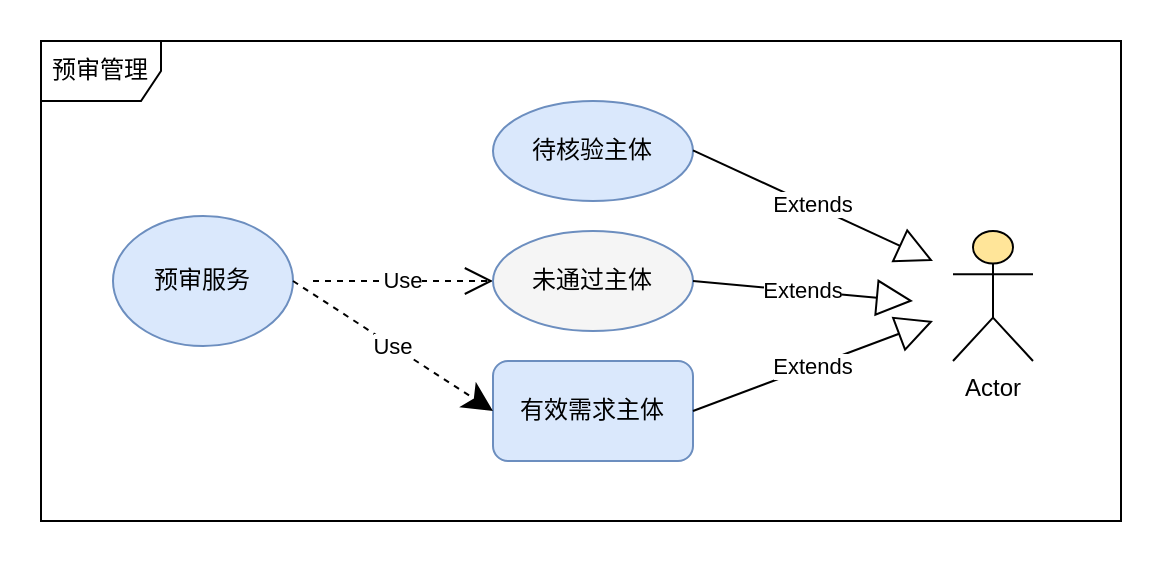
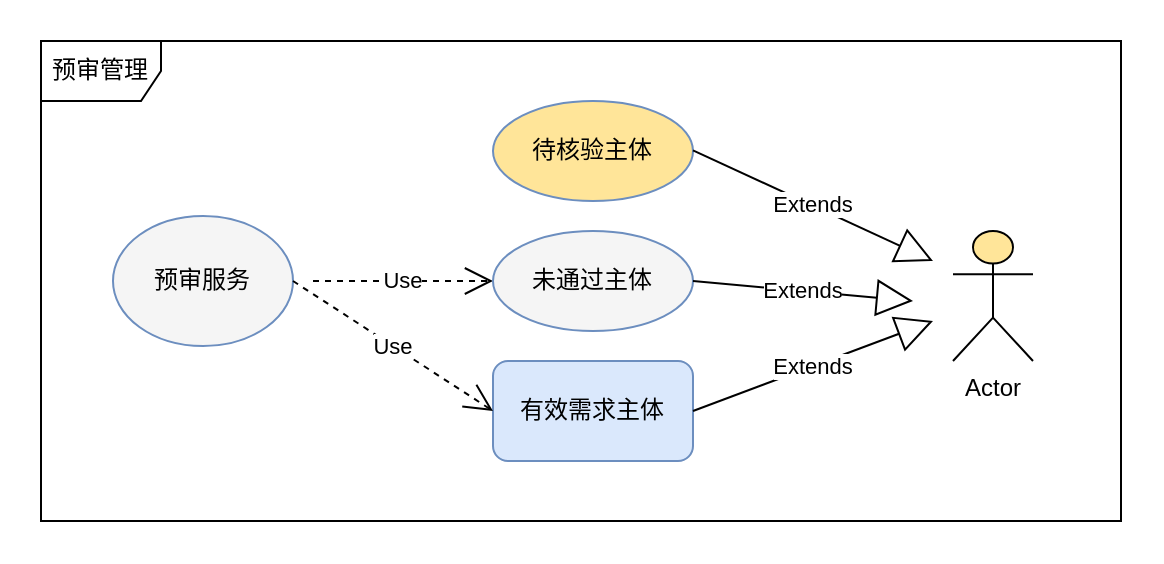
node "待核验主体": fillcolor #dae8fc -> #ffe599
node "预审服务": fillcolor #dae8fc -> #f5f5f5
edge "预审服务" -> "有效需求主体": arrowhead classic -> open
